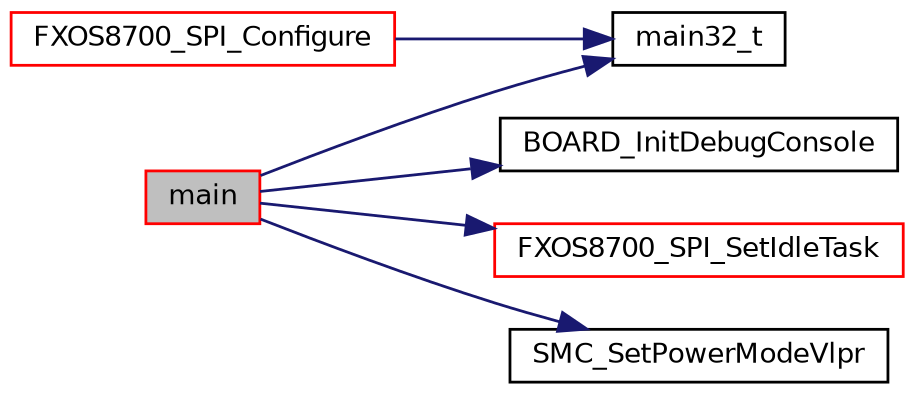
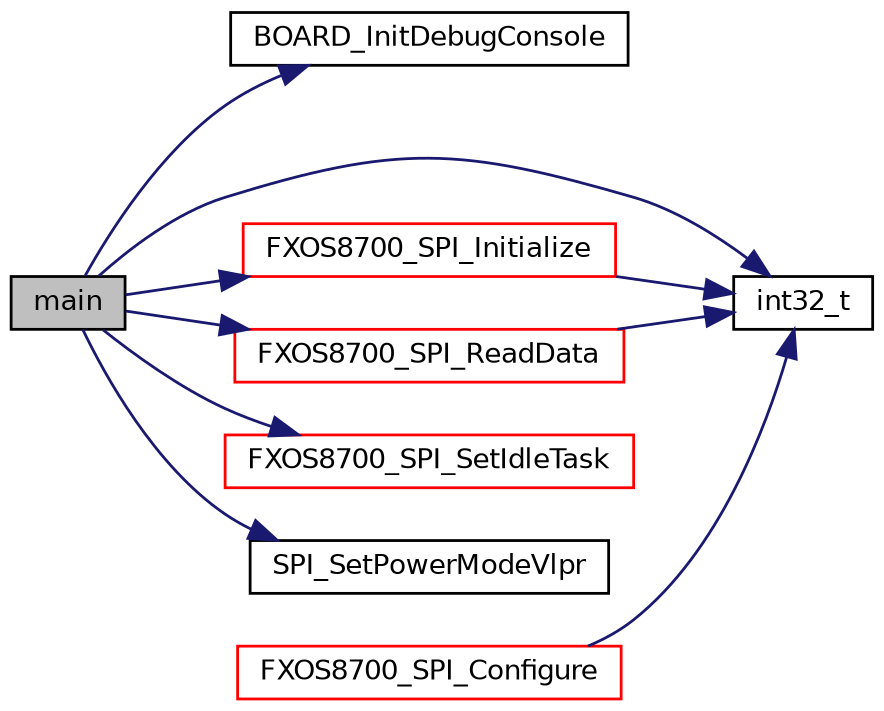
node "main32_t": label "main32_t" -> "int32_t"
node "main": color red -> black
node "FXOS8700_SPI_Initialize": added
node "FXOS8700_SPI_ReadData": added
node "SMC_SetPowerModeVlpr": label "SMC_SetPowerModeVlpr" -> "SPI_SetPowerModeVlpr"
